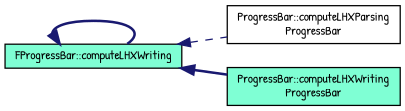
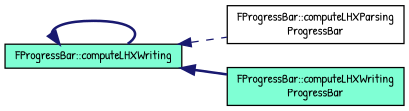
node "ProgressBar::computeLHXParsing ProgressBar": label "ProgressBar::computeLHXParsing ProgressBar" -> "FProgressBar::computeLHXParsing ProgressBar"
node "ProgressBar::computeLHXWriting ProgressBar": label "ProgressBar::computeLHXWriting ProgressBar" -> "FProgressBar::computeLHXWriting ProgressBar"
